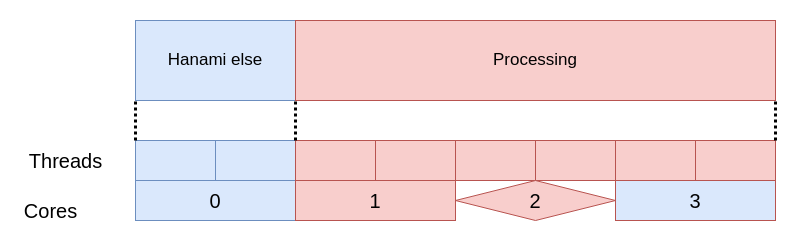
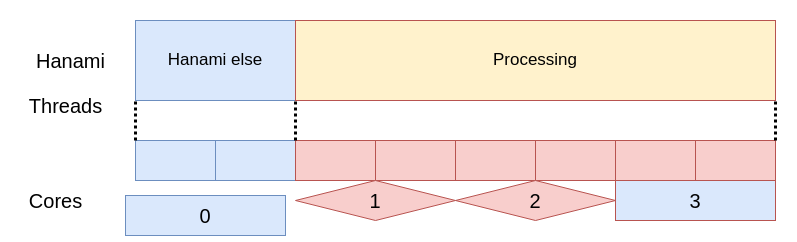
node "Hanami": added
node "Processing": fillcolor #f8cecc -> #fff2cc
node "Threads": moved (66, 161) -> (66, 106)
node "0": moved (216, 201) -> (206, 216)
node "1": shape rectangle -> diamond
node "Cores": moved (51, 211) -> (56, 201)
